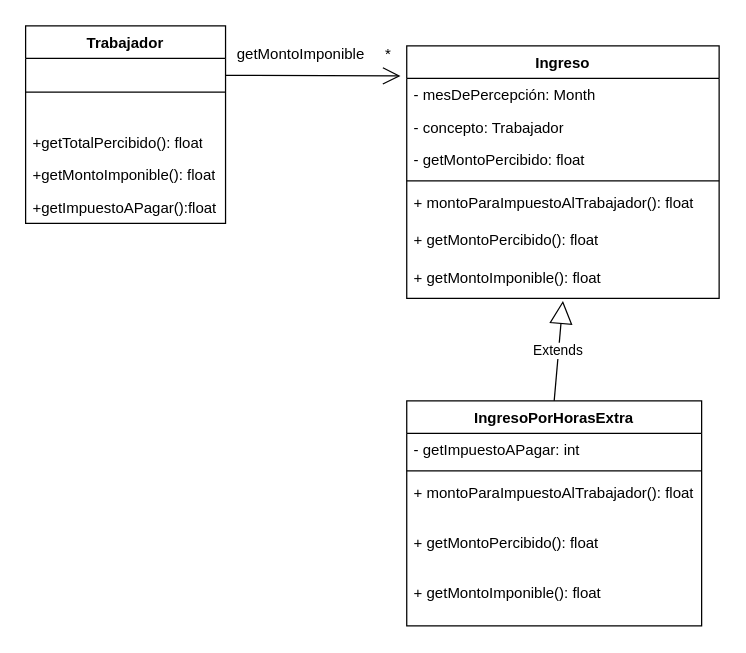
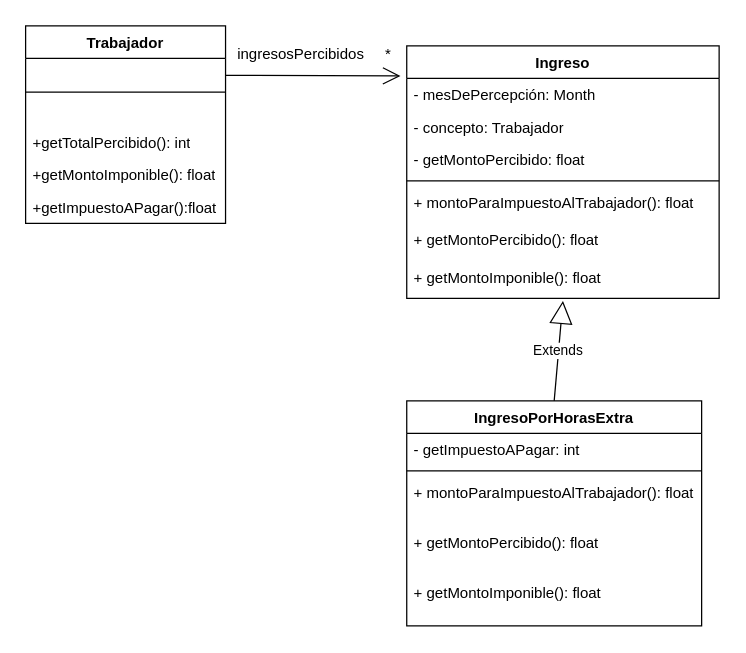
node "getMontoImponible": label "getMontoImponible" -> "ingresosPercibidos"
node "+getTotalPercibido(): float": label "+getTotalPercibido(): float" -> "+getTotalPercibido(): int"
